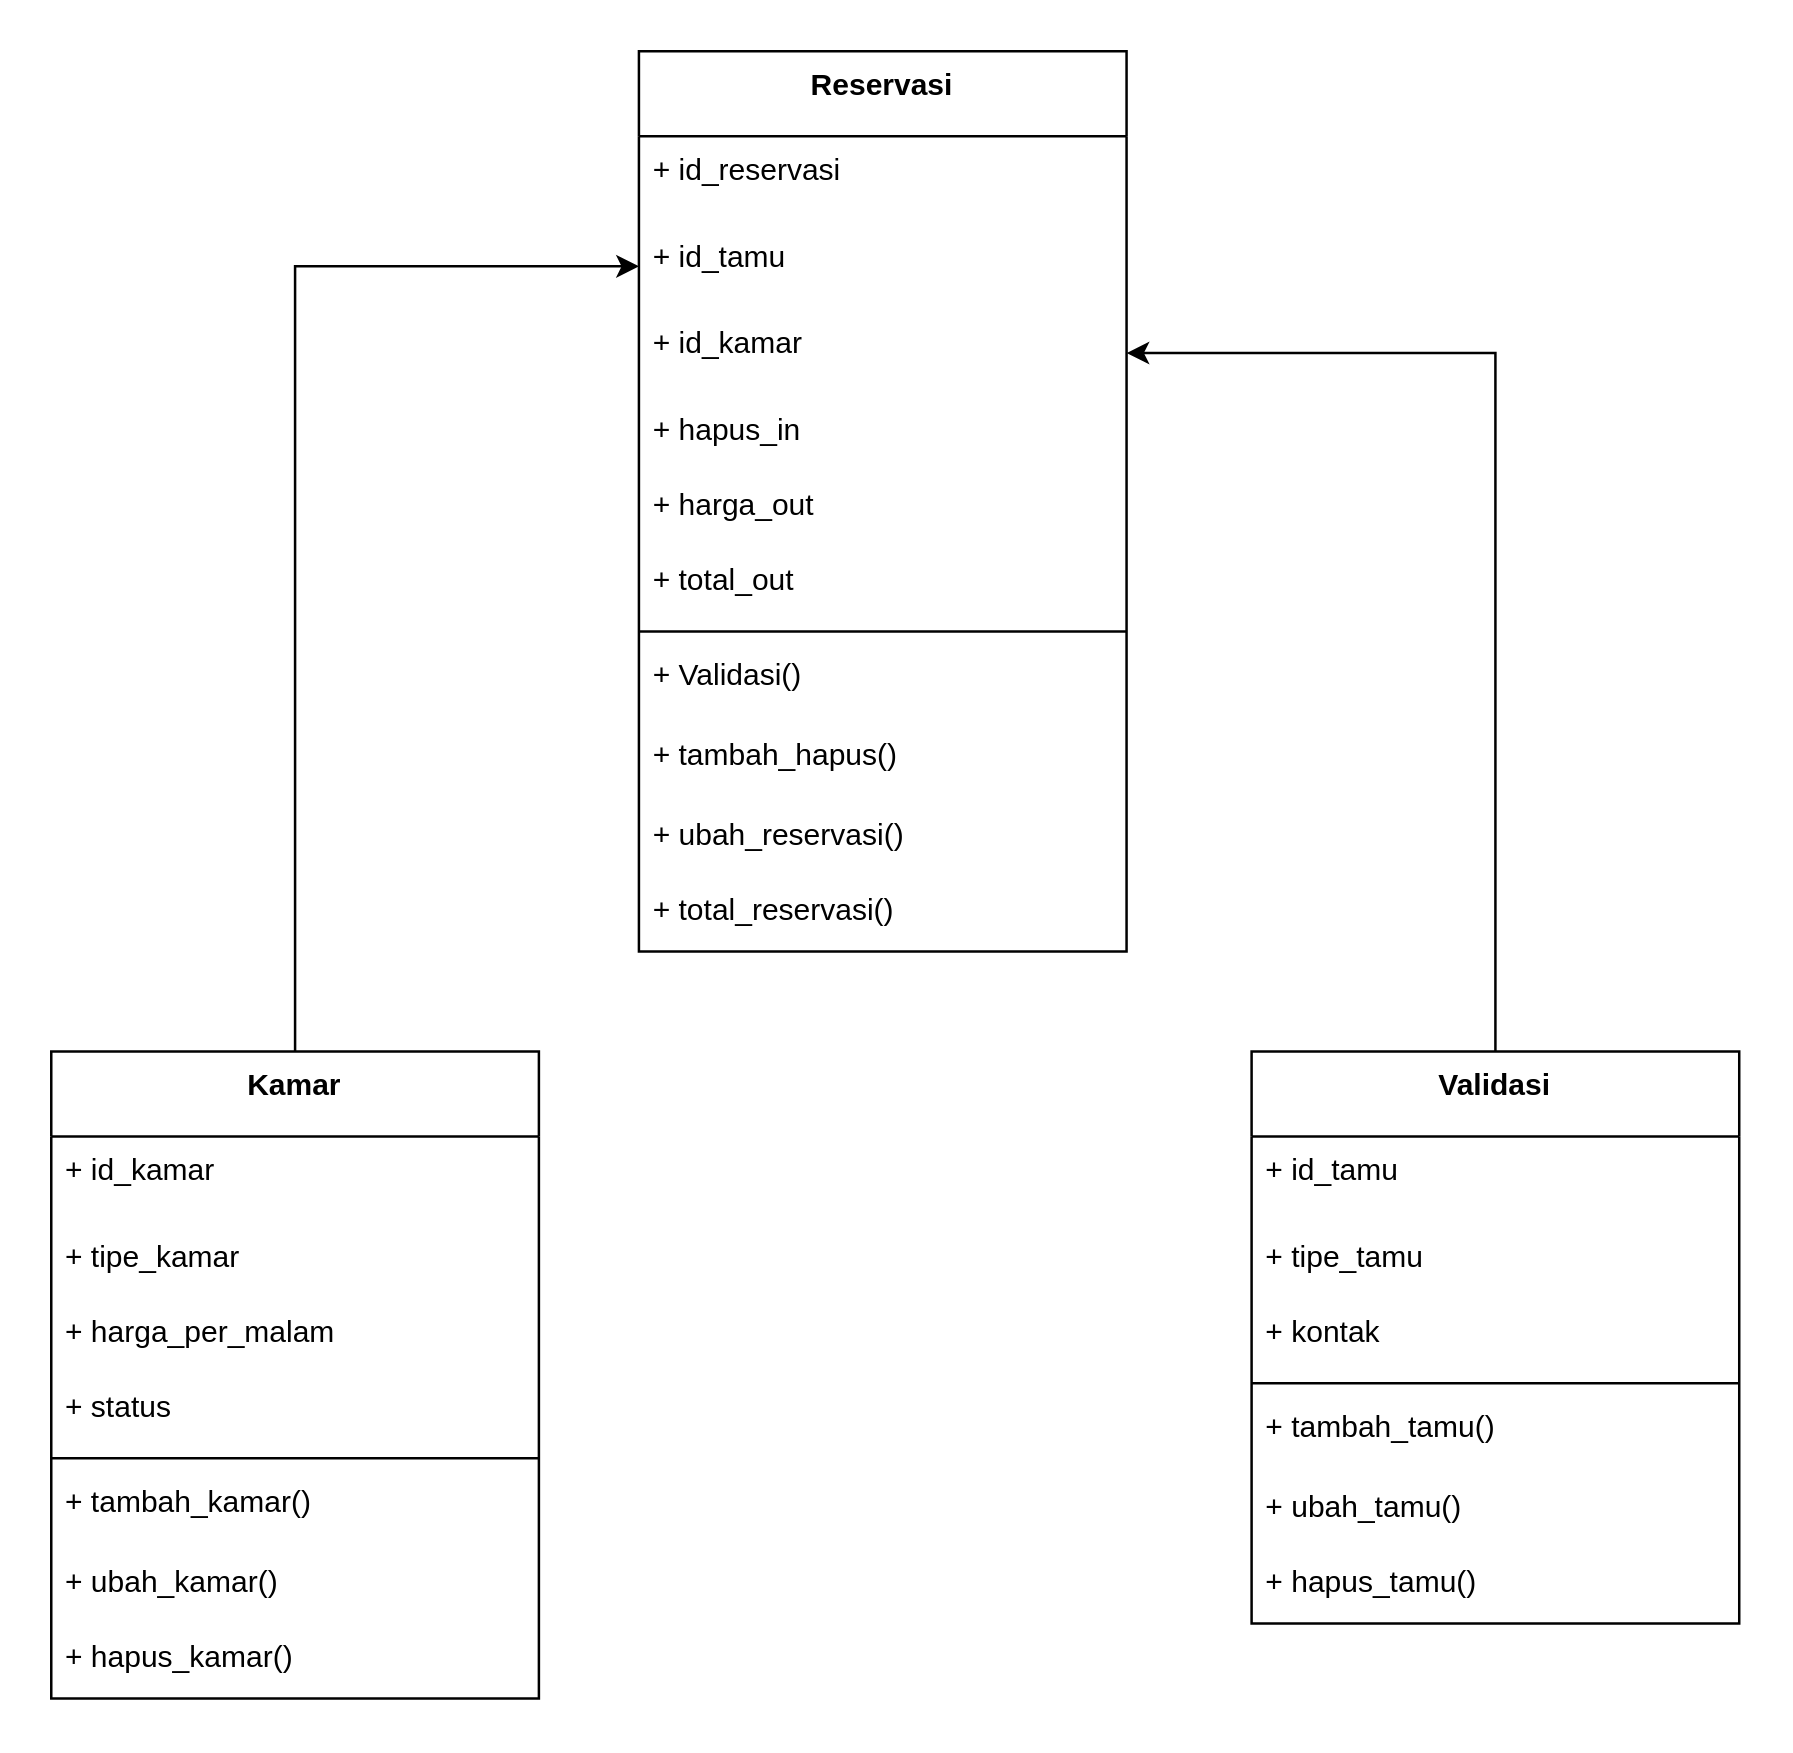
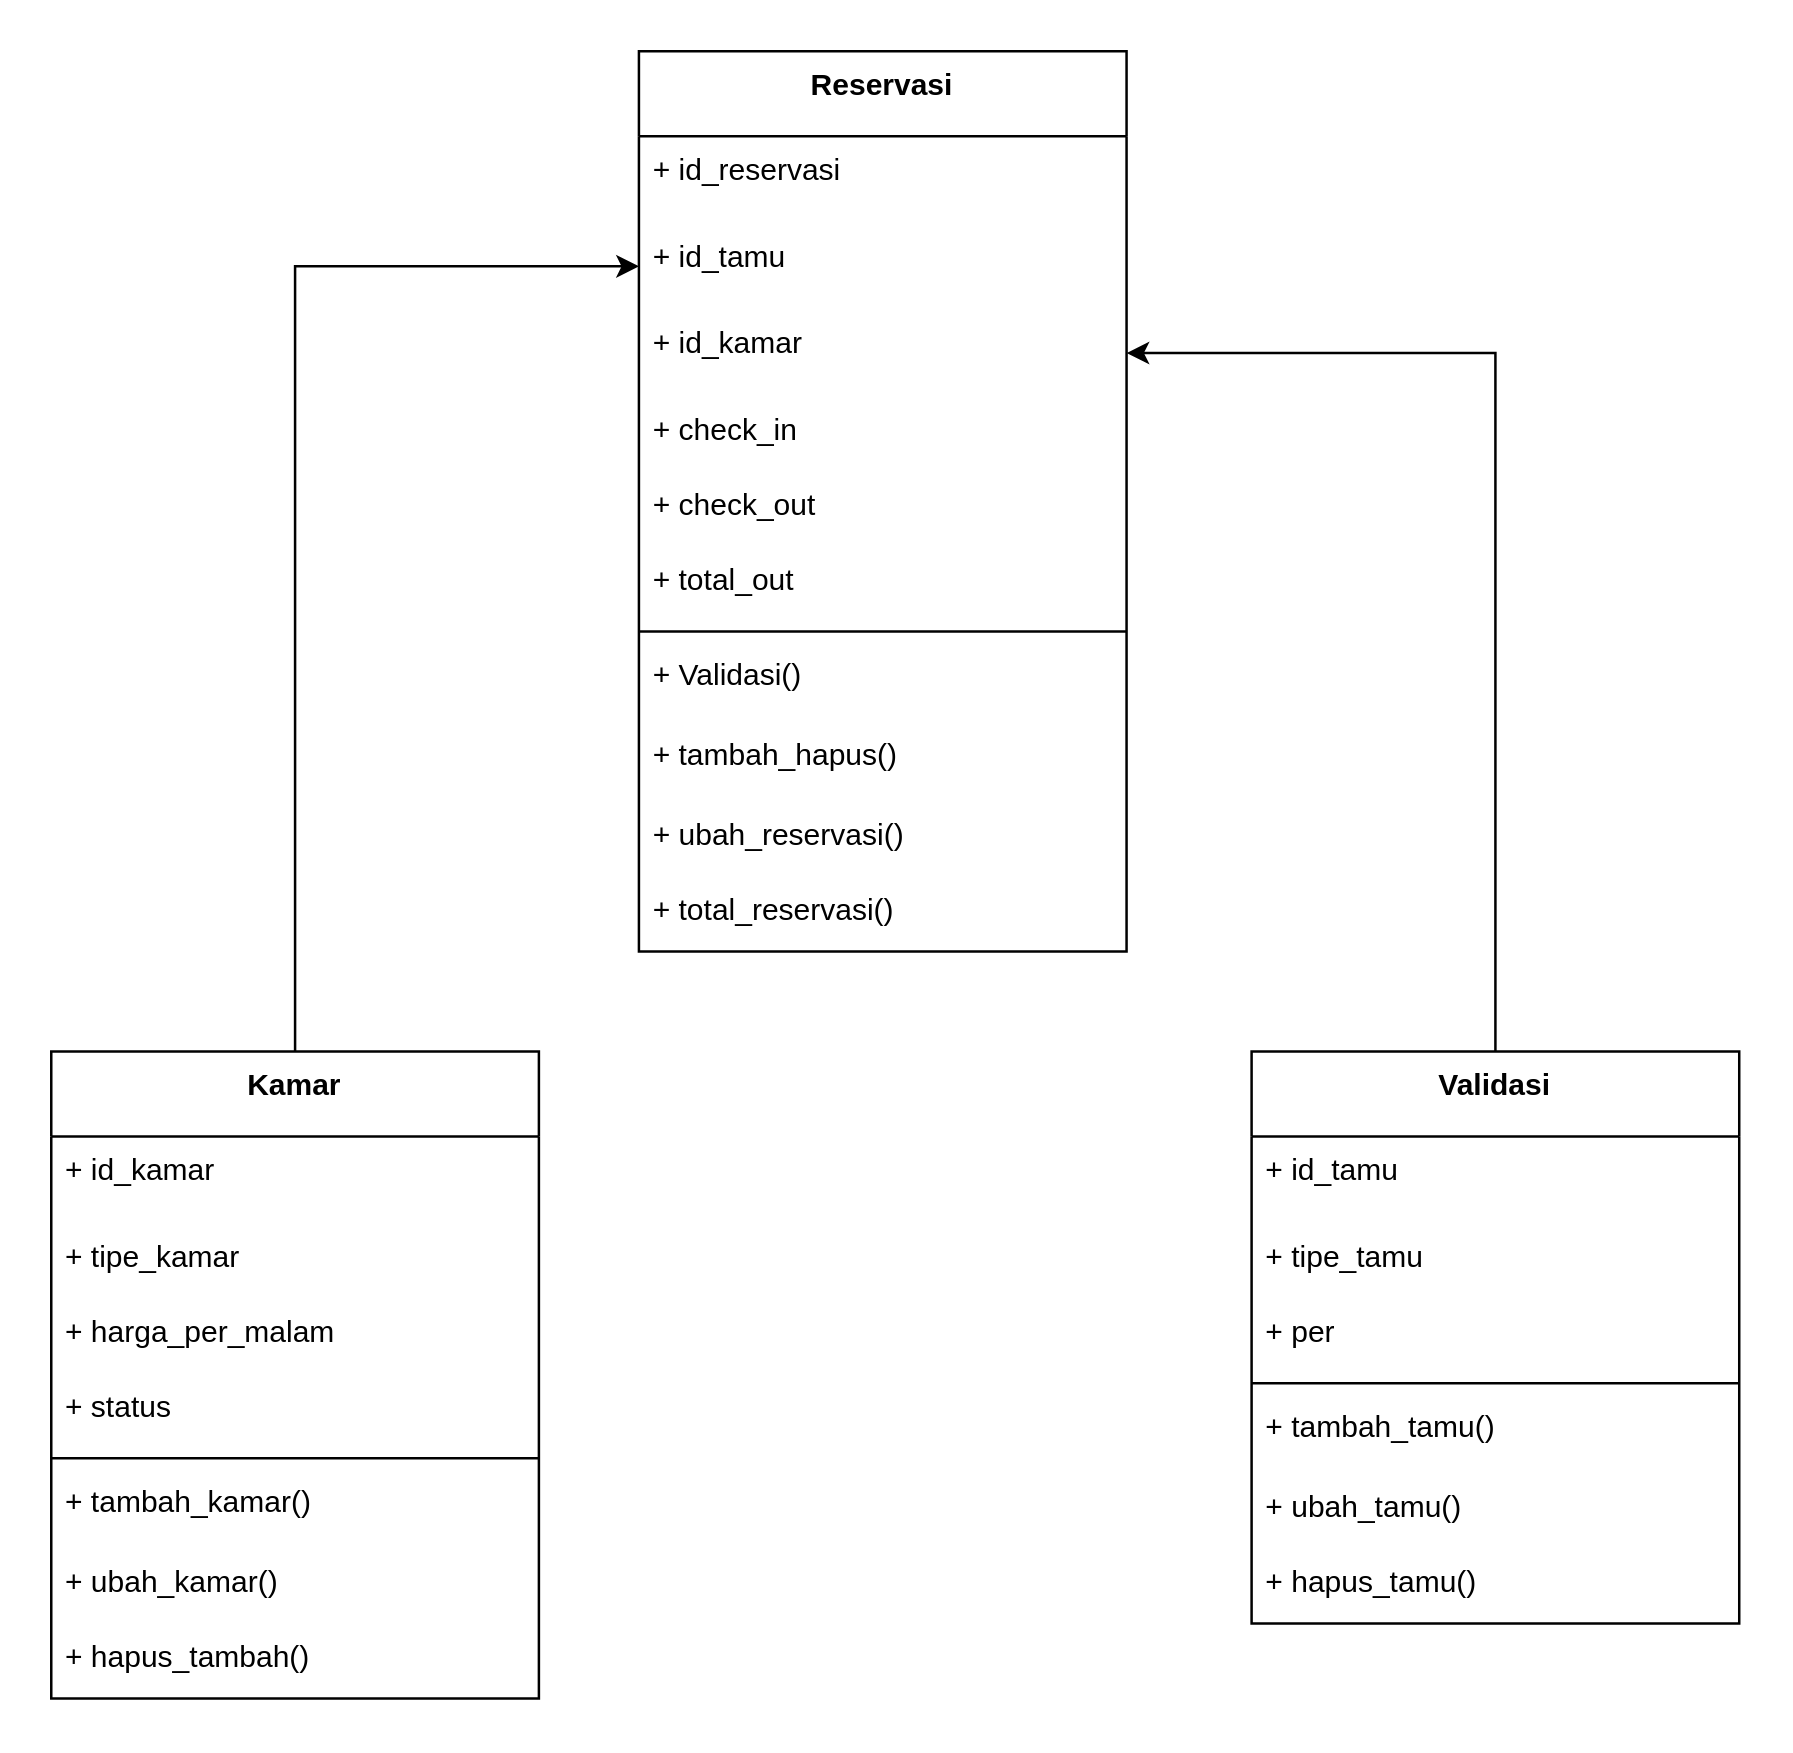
node "+ hapus_in": label "+ hapus_in" -> "+ check_in"
node "+ harga_out": label "+ harga_out" -> "+ check_out"
node "+ kontak": label "+ kontak" -> "+ per"
node "+ hapus_kamar()": label "+ hapus_kamar()" -> "+ hapus_tambah()"
